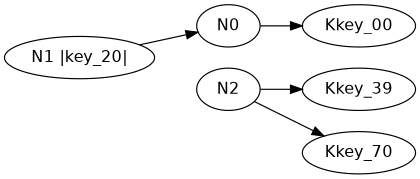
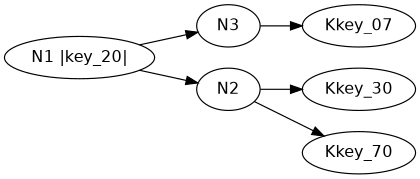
node "N0": label "N0" -> "N3"
node "Kkey_00": label "Kkey_00" -> "Kkey_07"
edge "N1 |key_20|" -> "N2": added
node "Kkey_39": label "Kkey_39" -> "Kkey_30"
